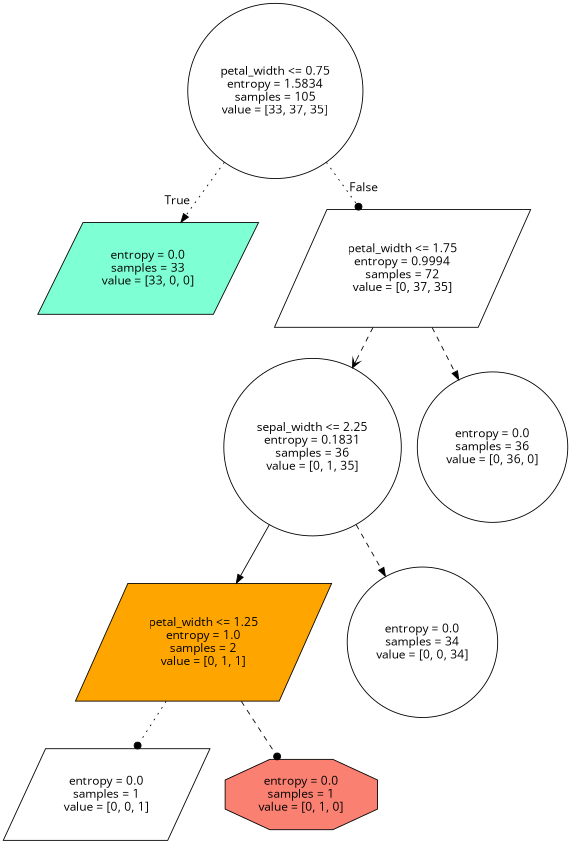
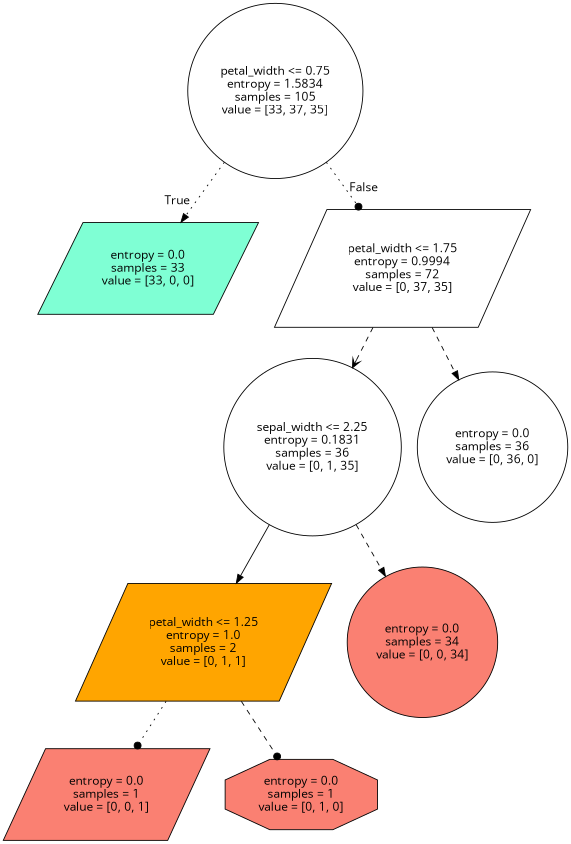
node "entropy = 0.0 samples = 34 value = [0, 0, 34]": fillcolor white -> salmon
node "entropy = 0.0 samples = 1 value = [0, 0, 1]": fillcolor white -> salmon
